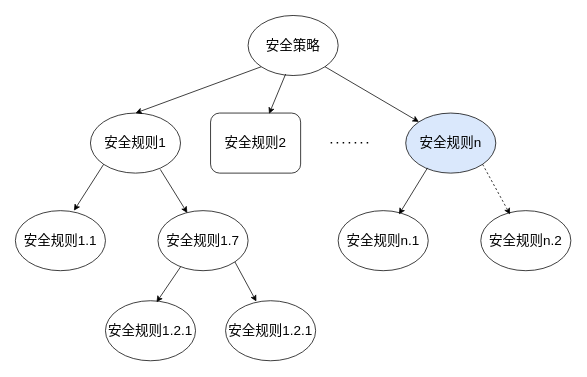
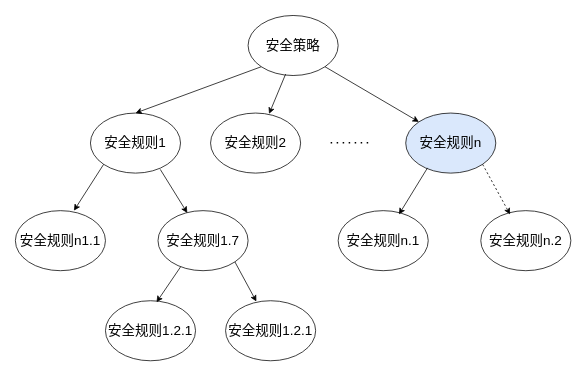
node "安全规则2": shape rounded rectangle -> ellipse
node "安全规则1.1": label "安全规则1.1" -> "安全规则n1.1"
